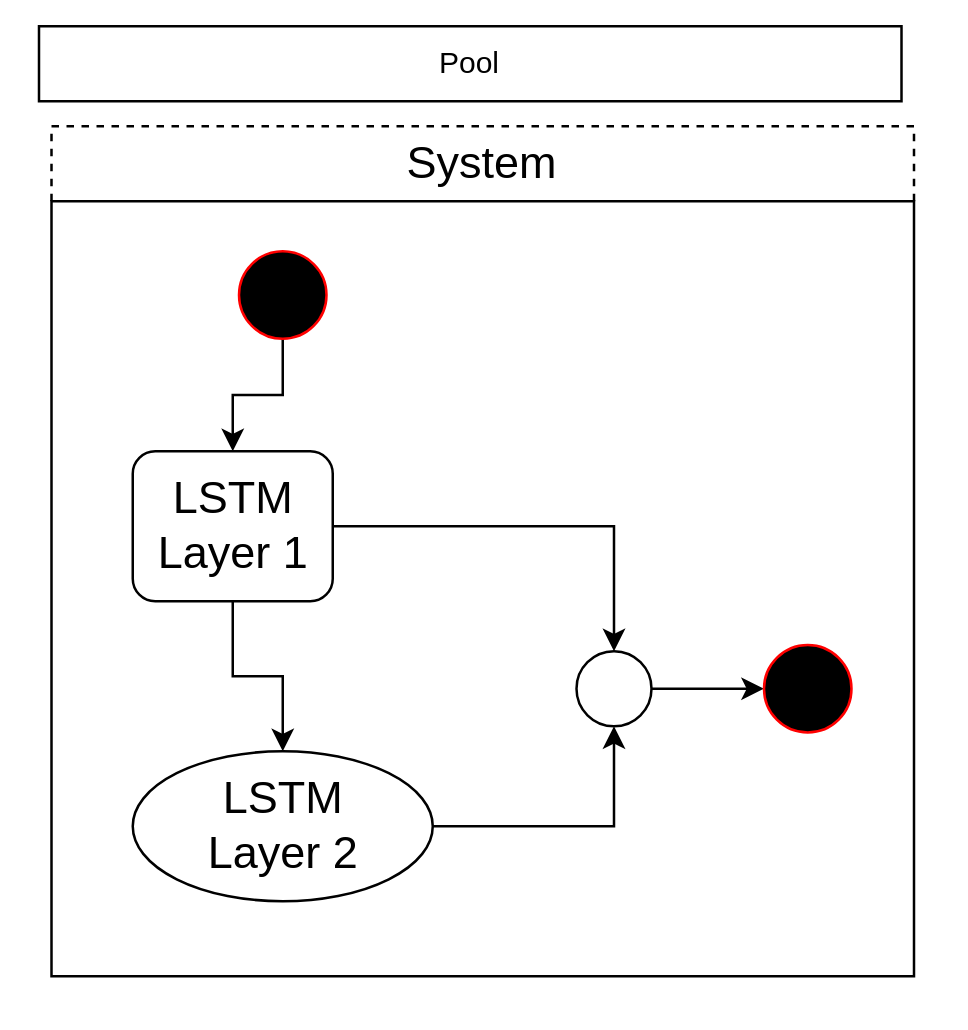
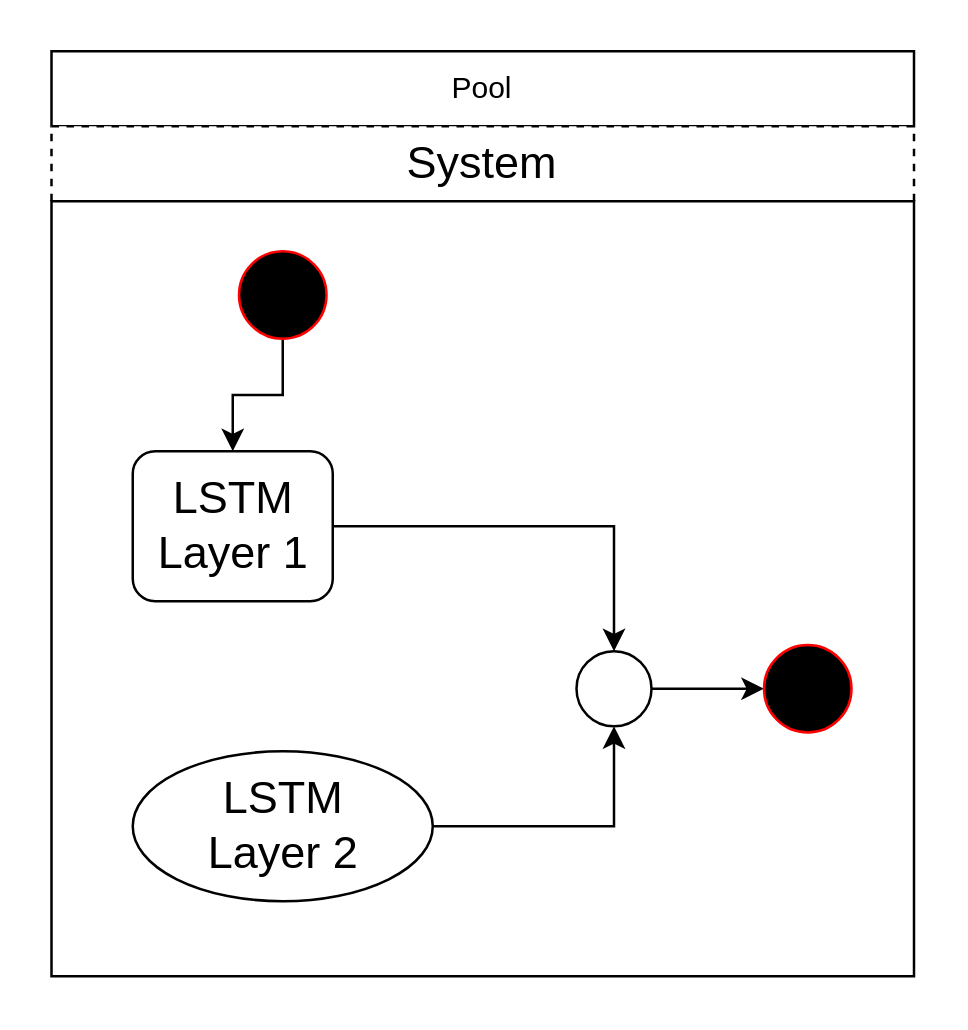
node "Pool": moved (470, 64) -> (483, 89)
edge "LSTM Layer 1" -> "LSTM Layer 2": removed
